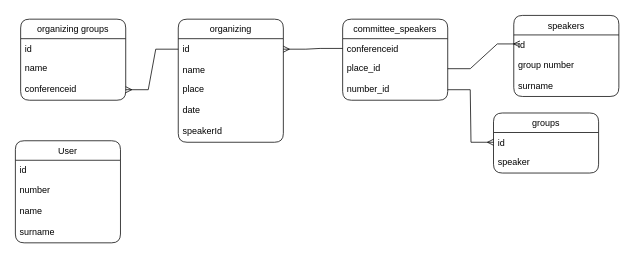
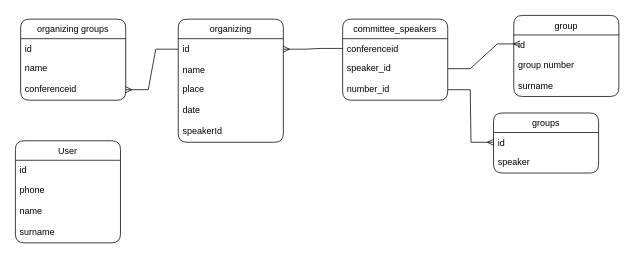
node "speakers": label "speakers" -> "group"
node "place_id": label "place_id" -> "speaker_id"
node "number": label "number" -> "phone"
